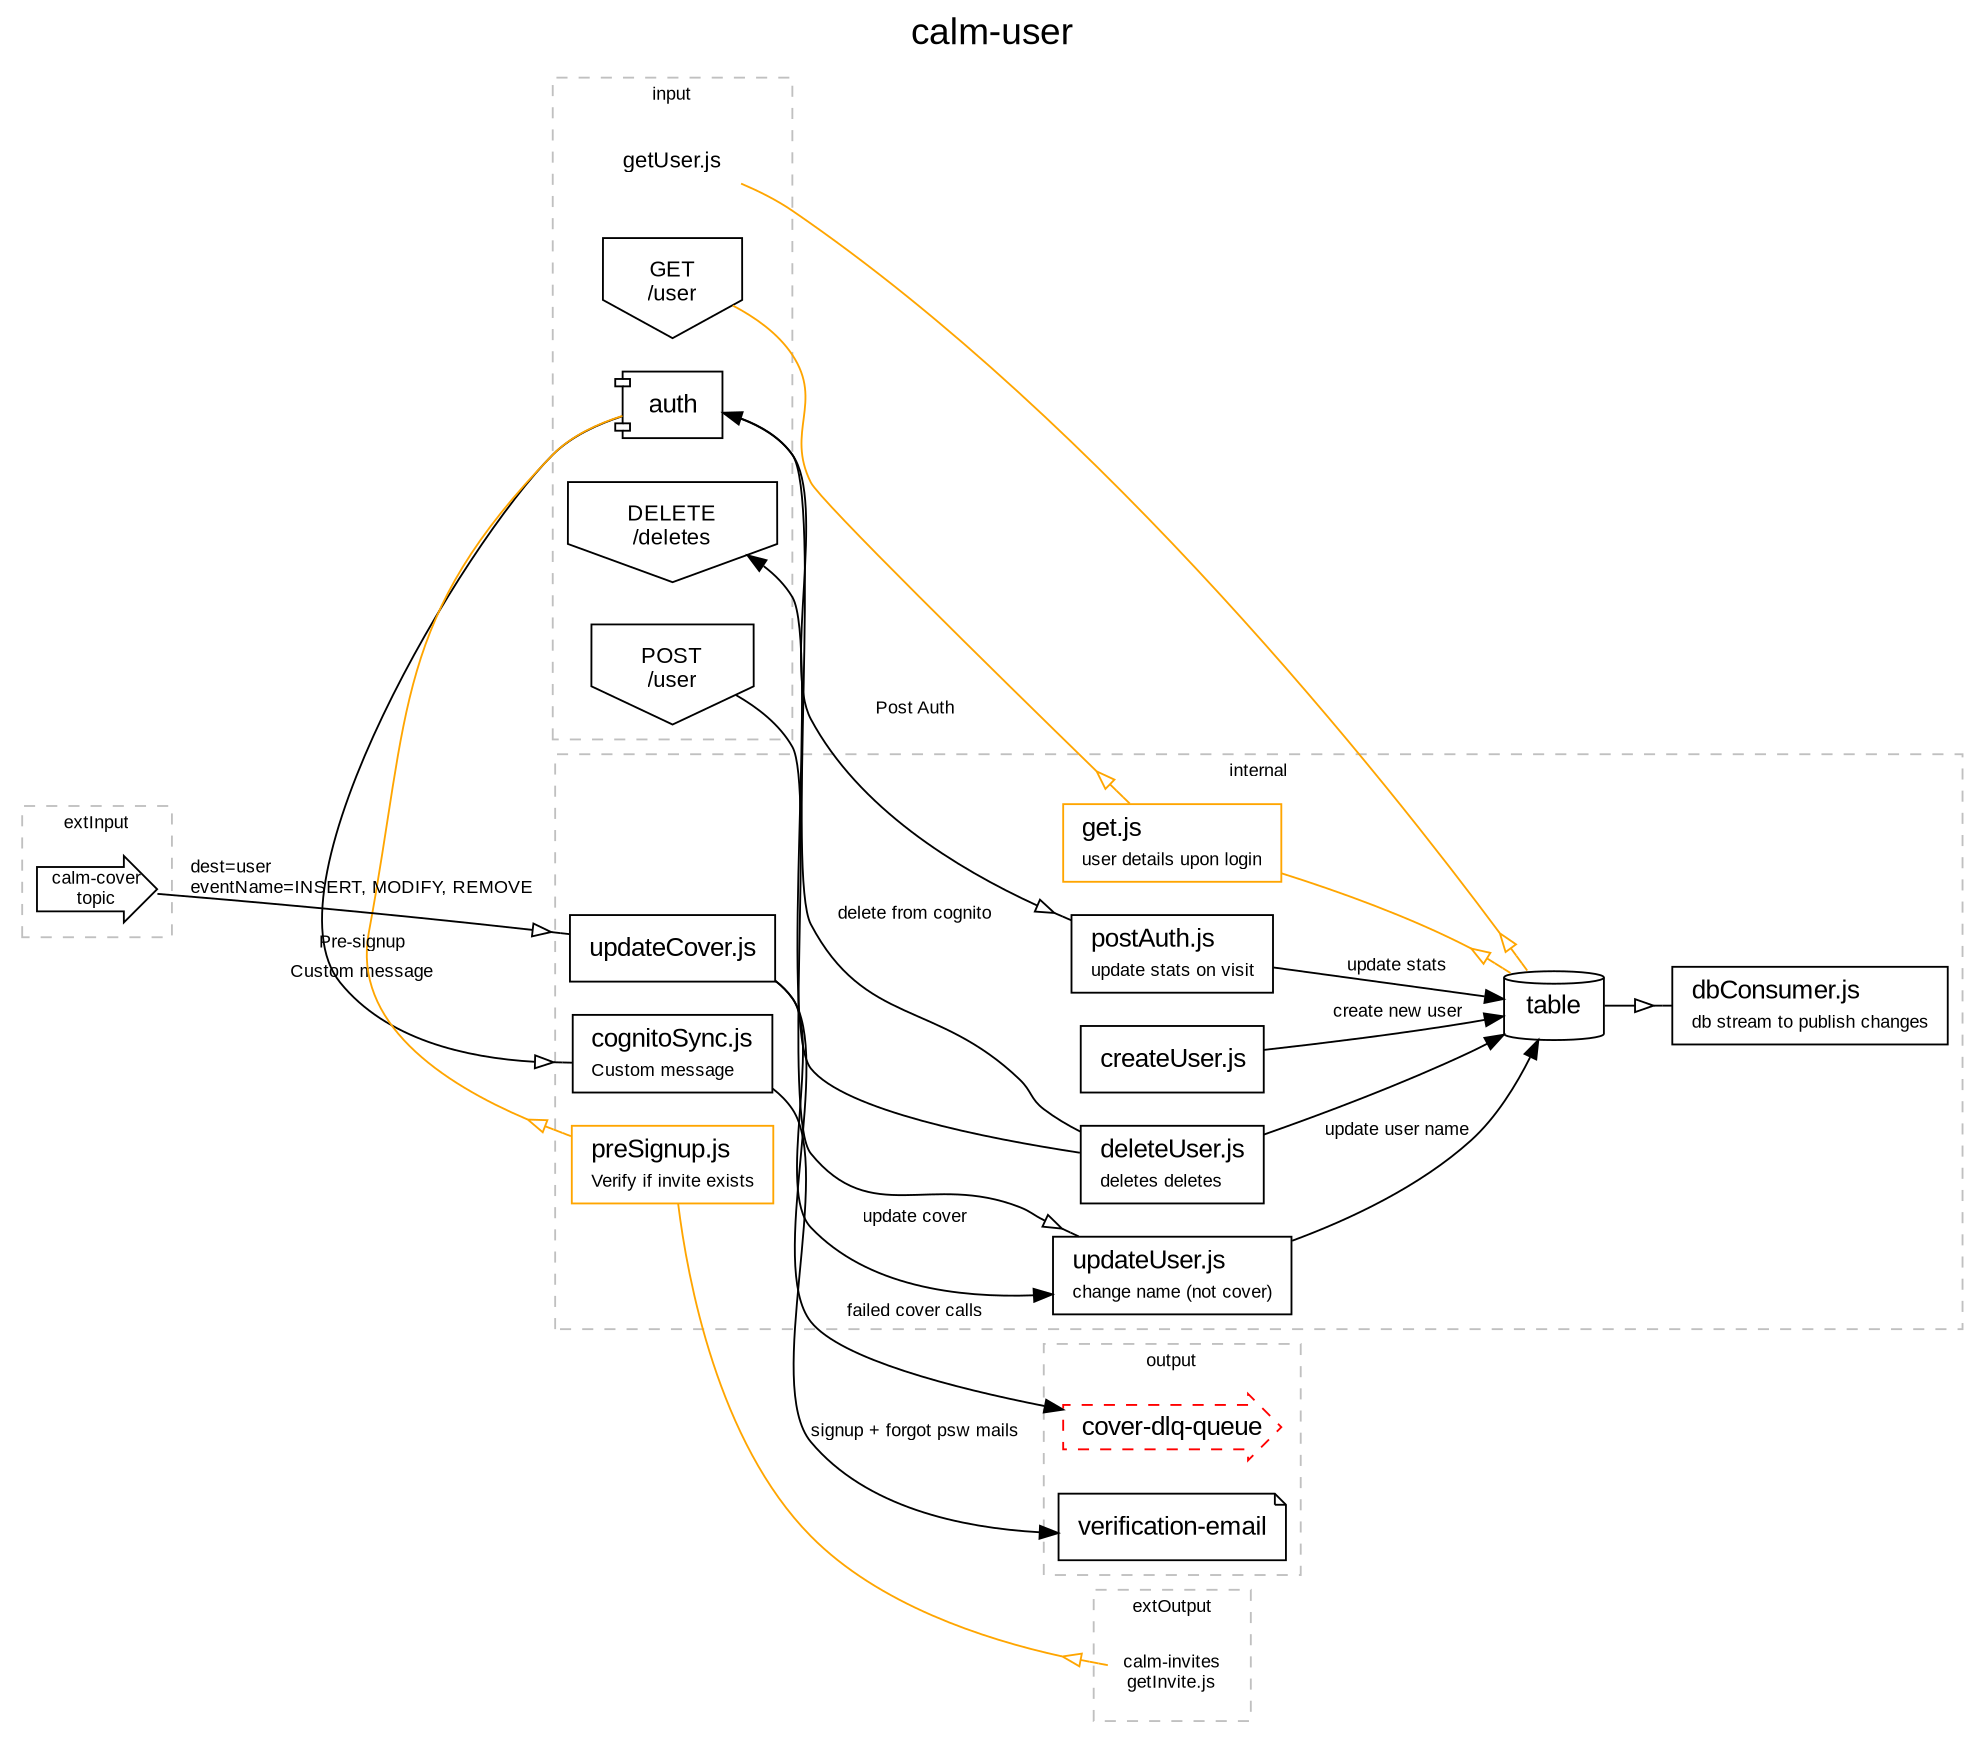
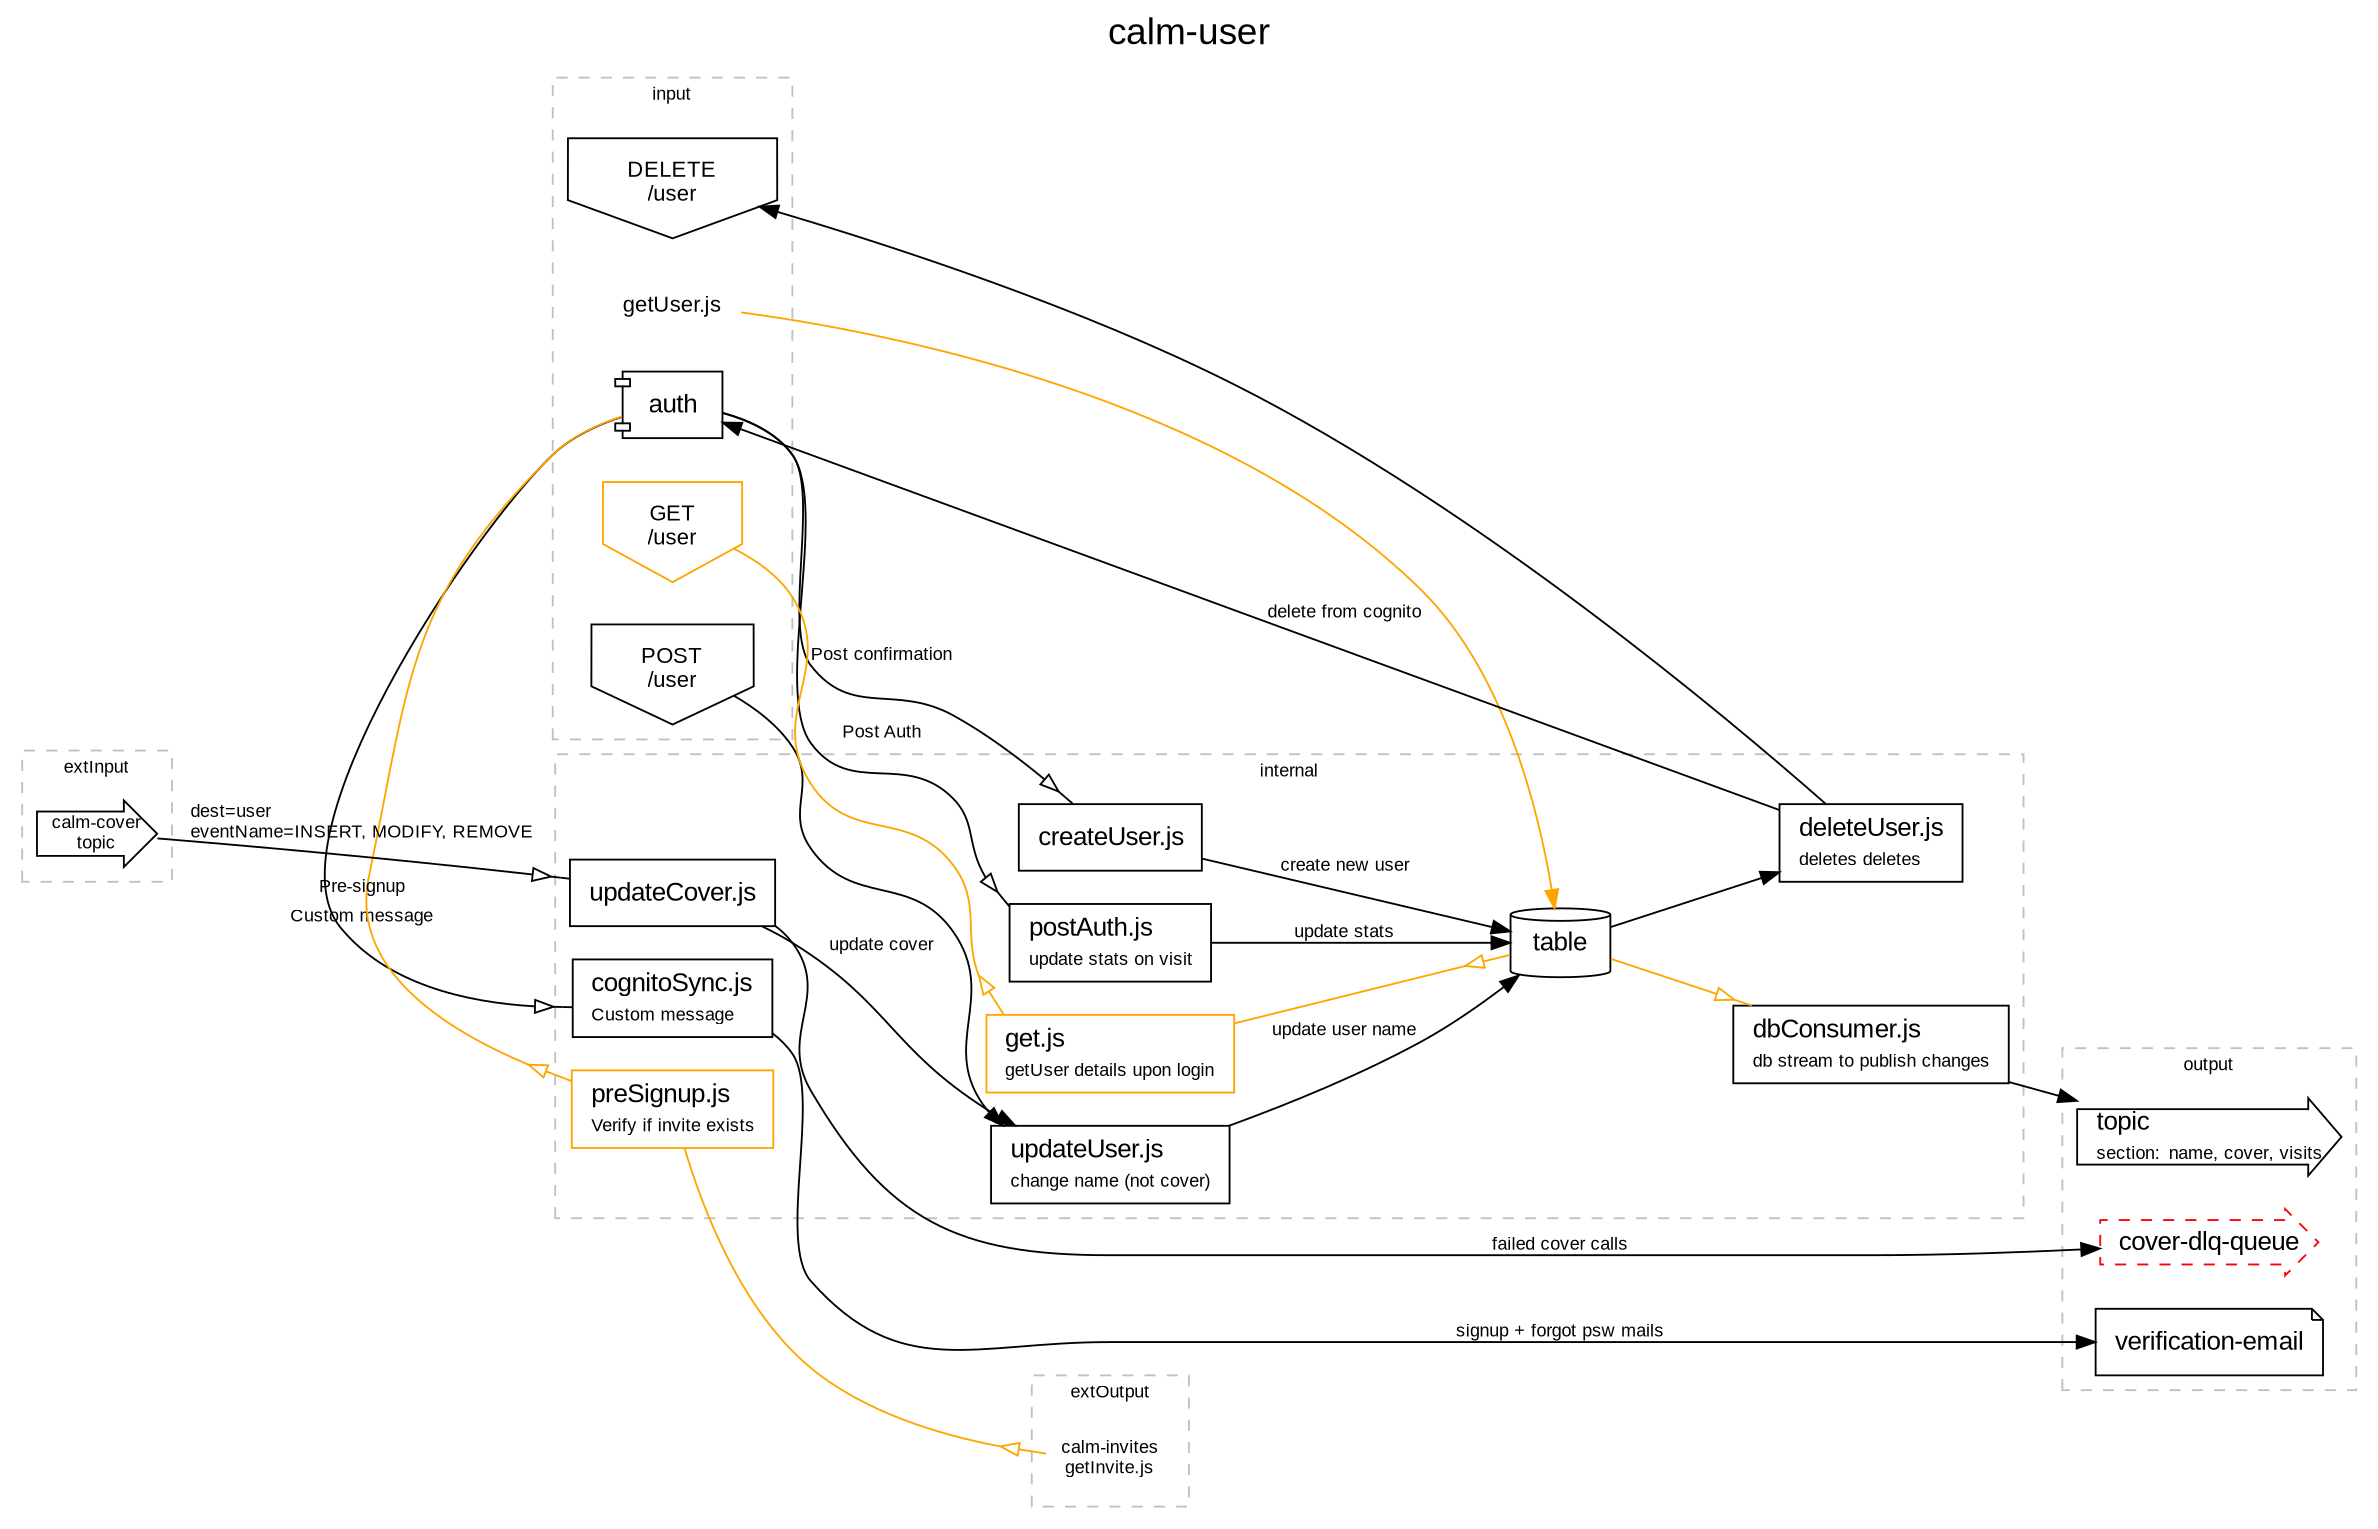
node "GET /user": color black -> orange
edge "getUser.js" -> "table": arrowhead nonenonenoneoinv -> normal
node "DELETE /deletes": label "DELETE /deletes" -> "DELETE /user"
edge "auth" -> "createUser.js": added, label "Post confirmation"
node "get.js": text "user details upon login" -> "getUser details upon login"
edge "table" -> "dbConsumer.js": color black -> orange
edge "deleteUser.js" -> "table": reversed
node "topic": added
edge "POST /user" -> "updateUser.js": arrowhead nonenoneonormal -> normal
